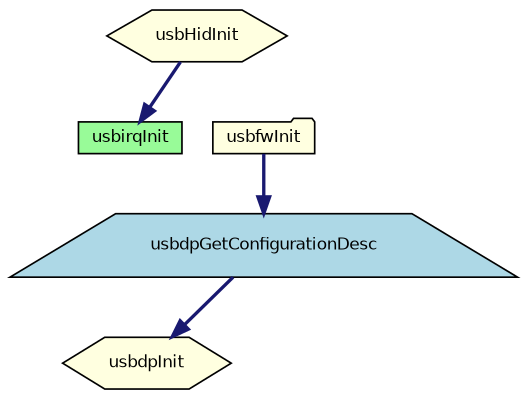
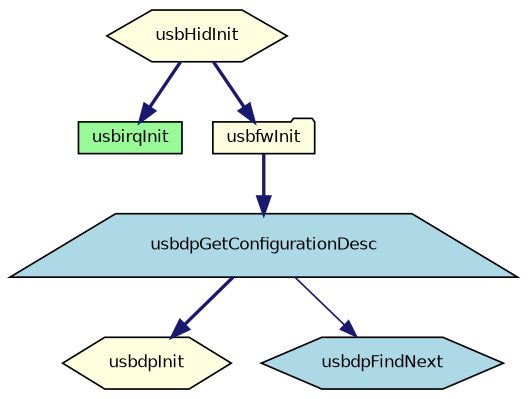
edge "usbHidInit" -> "usbfwInit": added
node "usbdpFindNext": added
